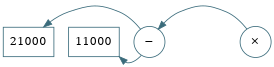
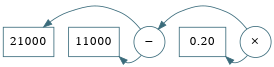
node "0.20": added
